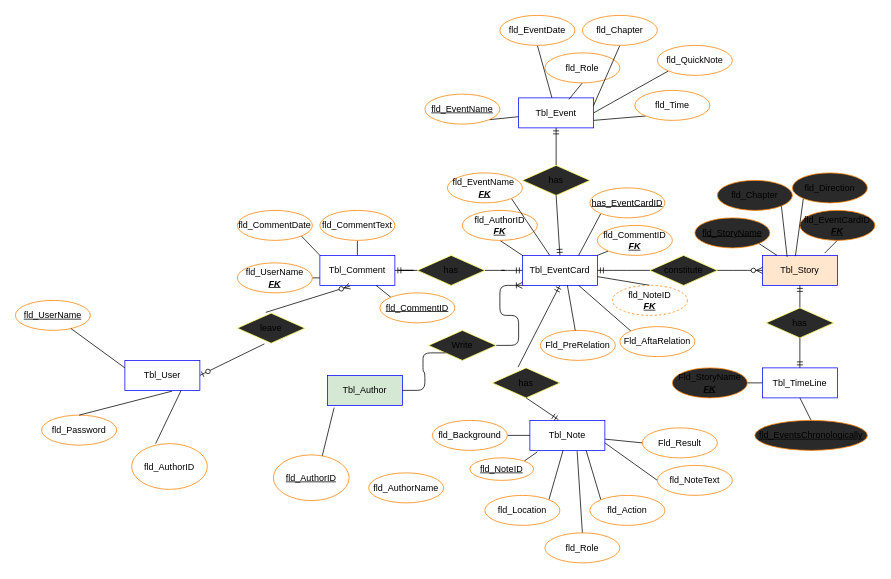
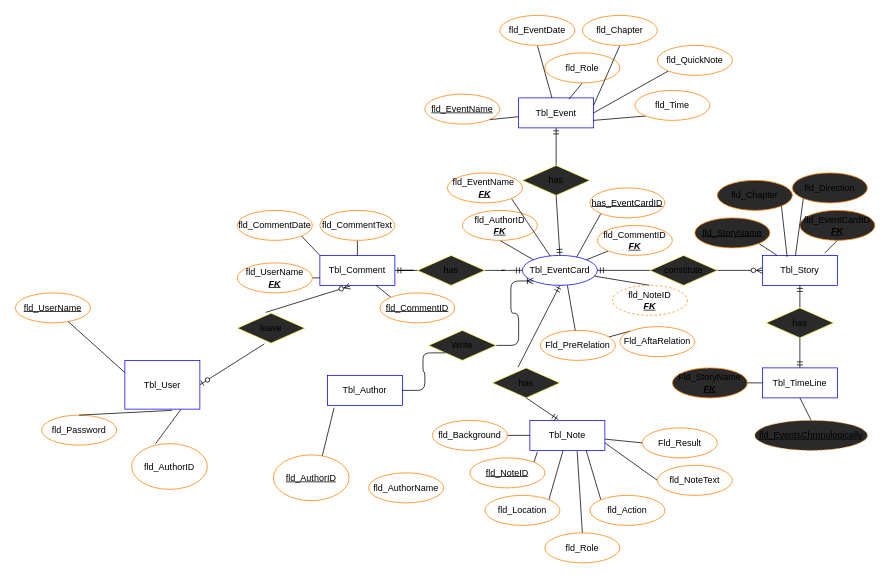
node "Tbl_EventCard": shape rectangle -> ellipse
node "Tbl_Story": fillcolor #ffe6cc -> #ffffff
edge "Tbl_EventCard" -- "Fld_AftaRelation": now "Fld_PreRelation" -- "Fld_AftaRelation"
node "fld_UserName": moved (53, 315) -> (53, 308)
node "Tbl_User": size 75x30 -> 75x49
node "Tbl_Author": fillcolor #d5e8d4 -> #ffffff
node "fld_EventsChronologically": style solid -> dashed
node "fld_NoteID": size 64x23 -> 75x30
